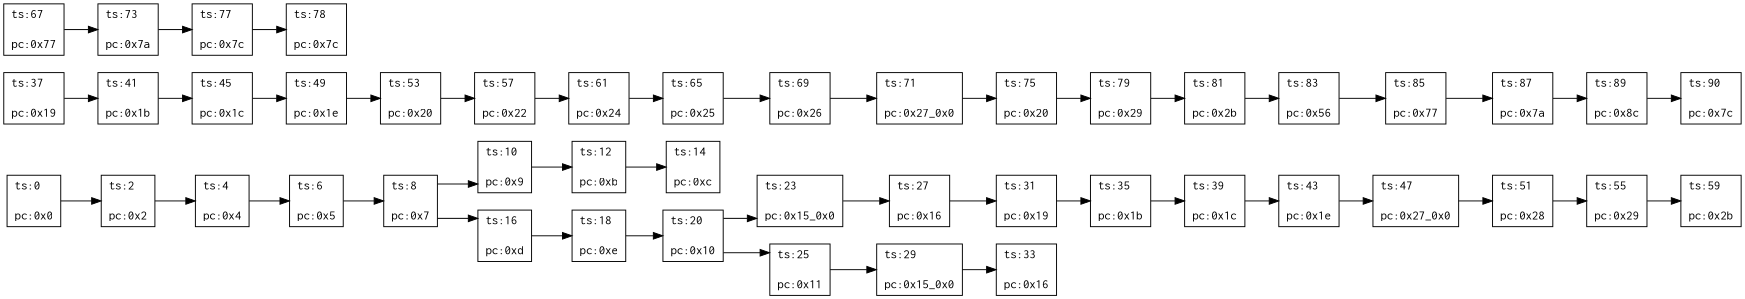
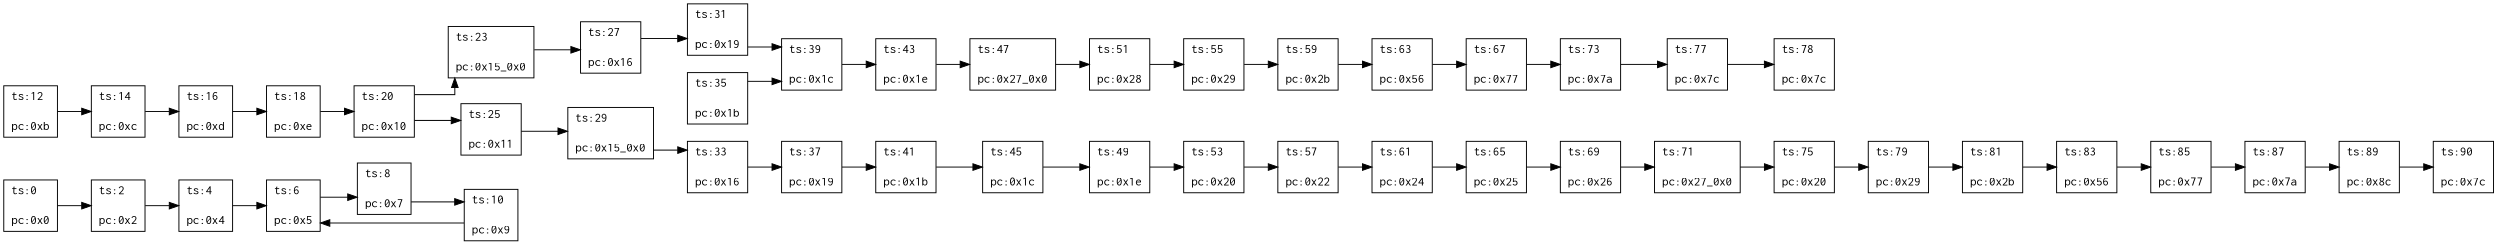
node "ts:63": added
edge "ts:10" -> "ts:12": now "ts:10" -> "ts:6"
edge "ts:33" -> "ts:37": added
edge "ts:31" -> "ts:35": now "ts:31" -> "ts:39"
edge "ts:8" -> "ts:16": now "ts:14" -> "ts:16"
